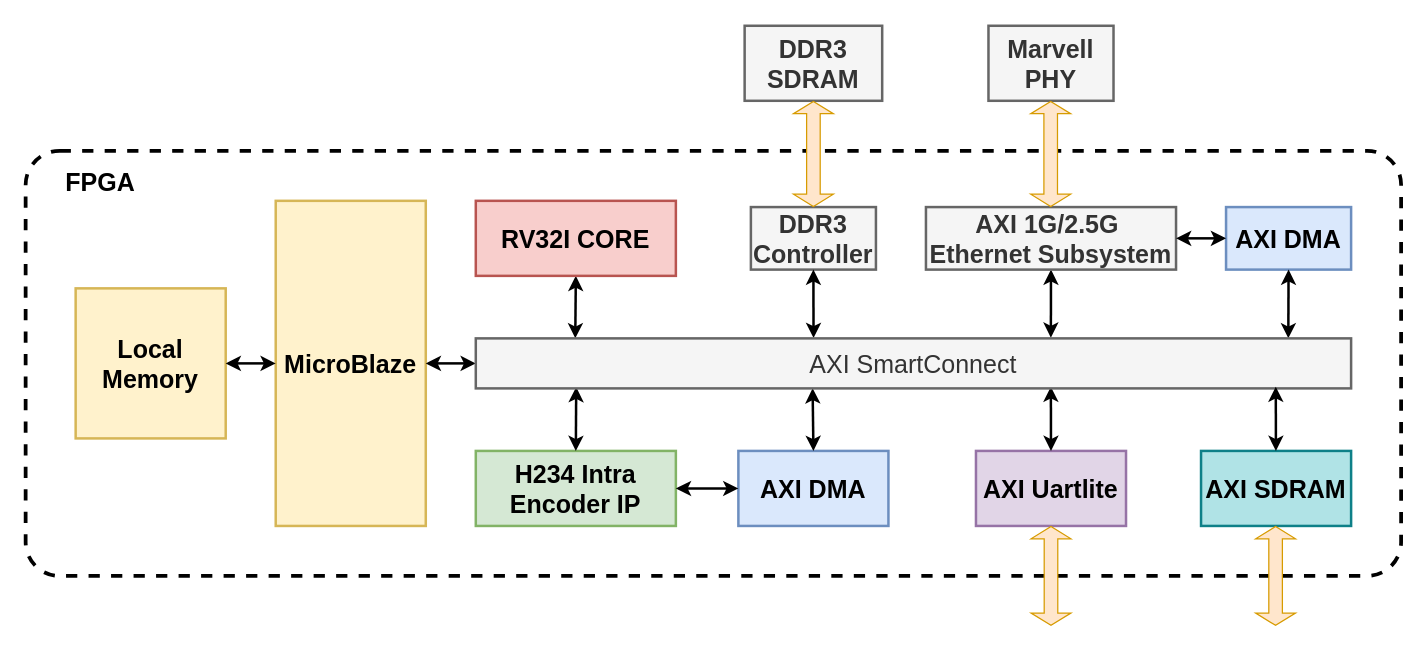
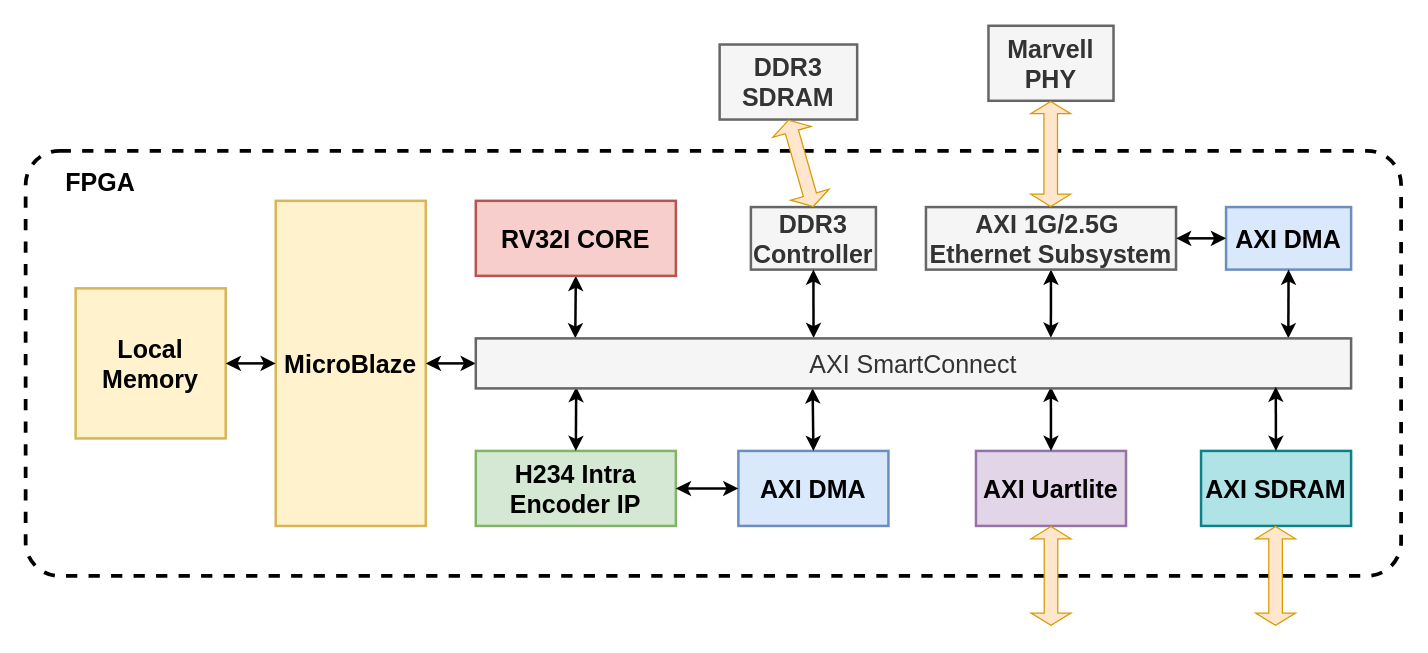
node "DDR3 SDRAM": moved (813, 63) -> (788, 82)
